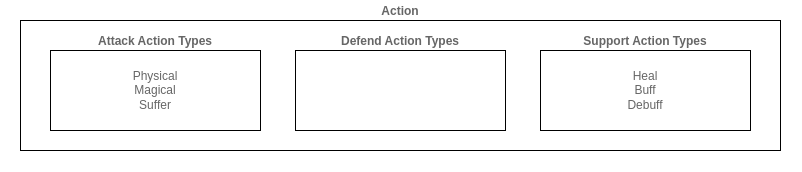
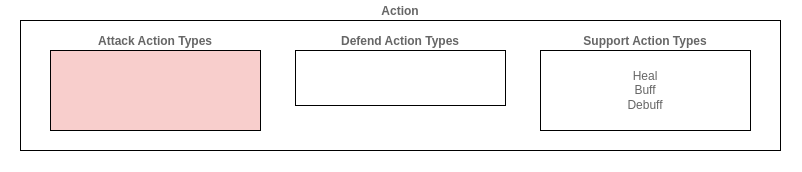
node "Physical Magical Suffer": removed
node "Attack Action Types": fillcolor #ffffff -> #f8cecc
node "Defend Action Types": size 210x80 -> 210x55
